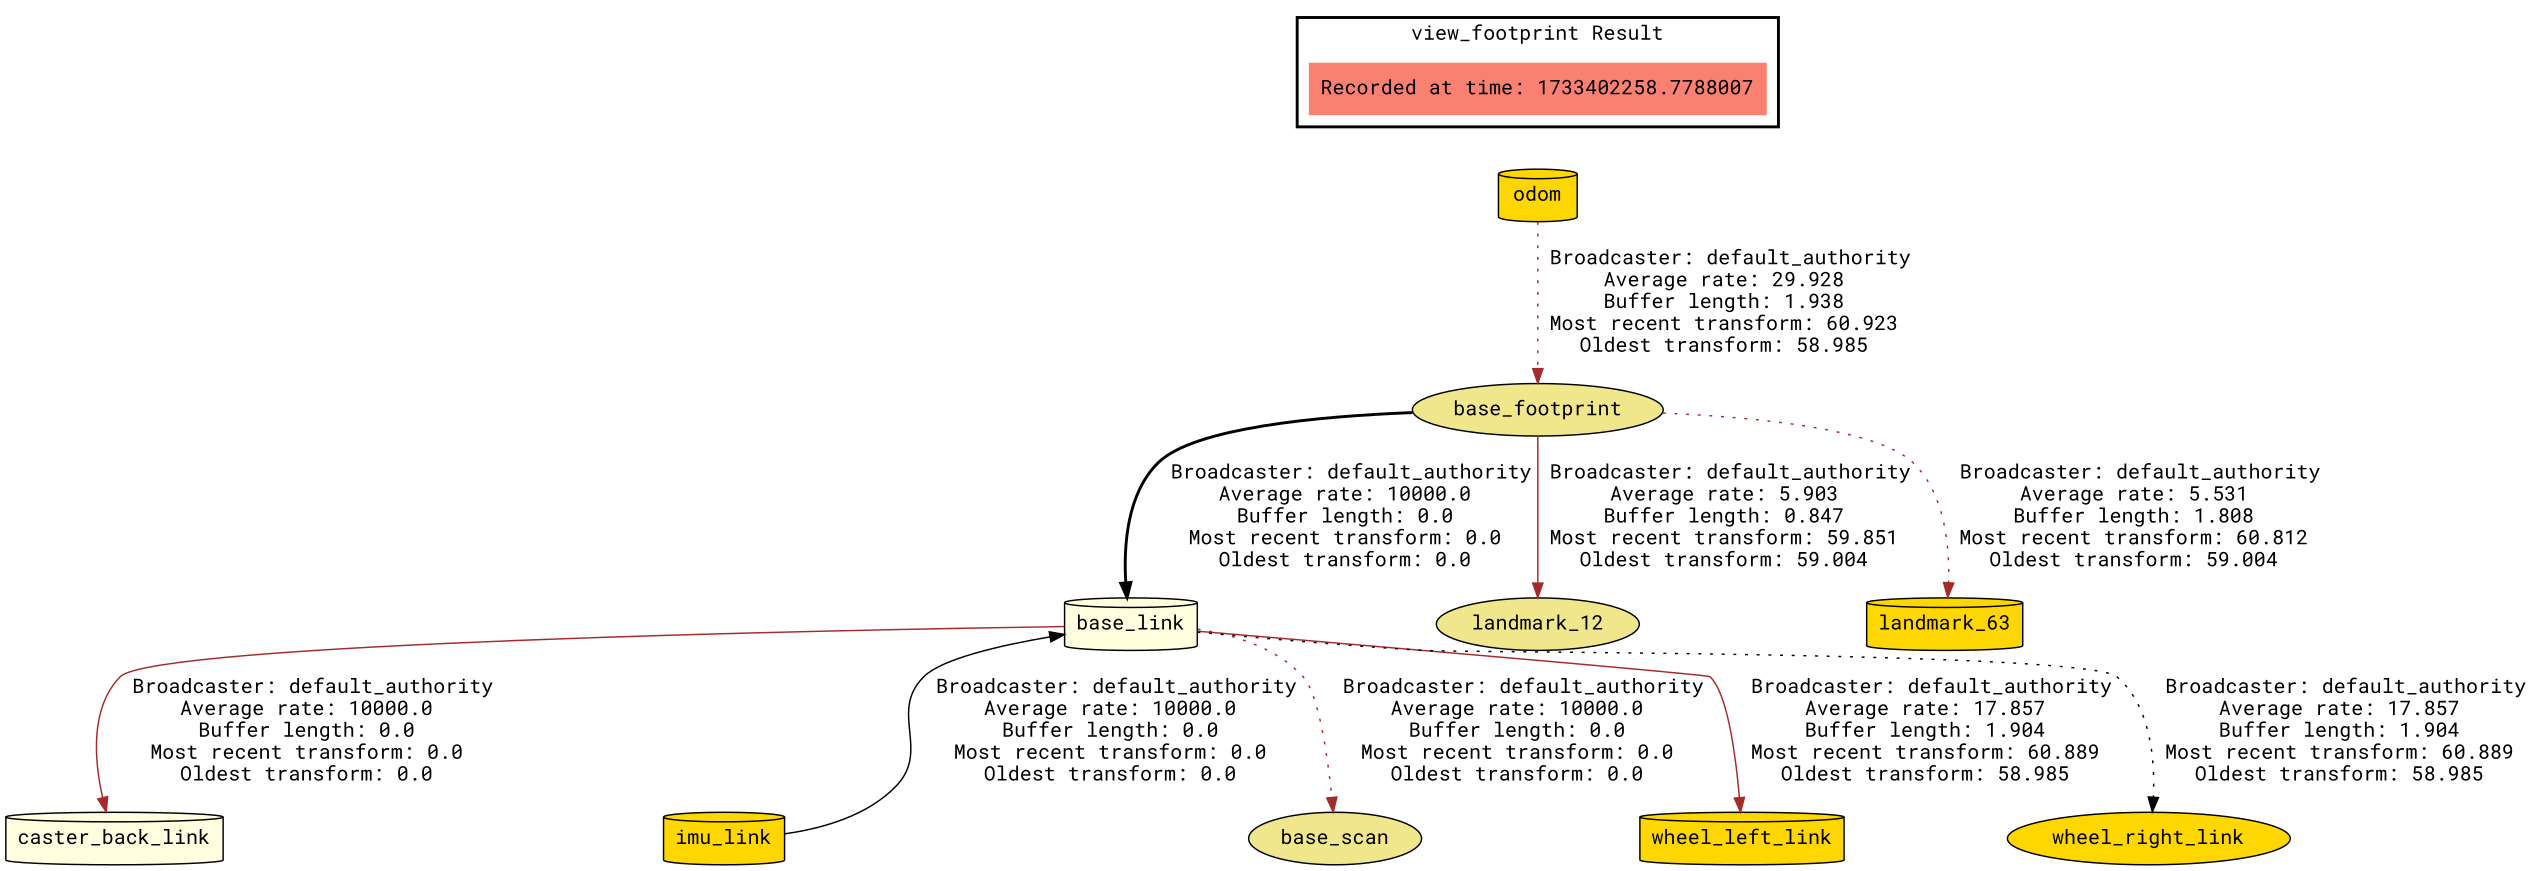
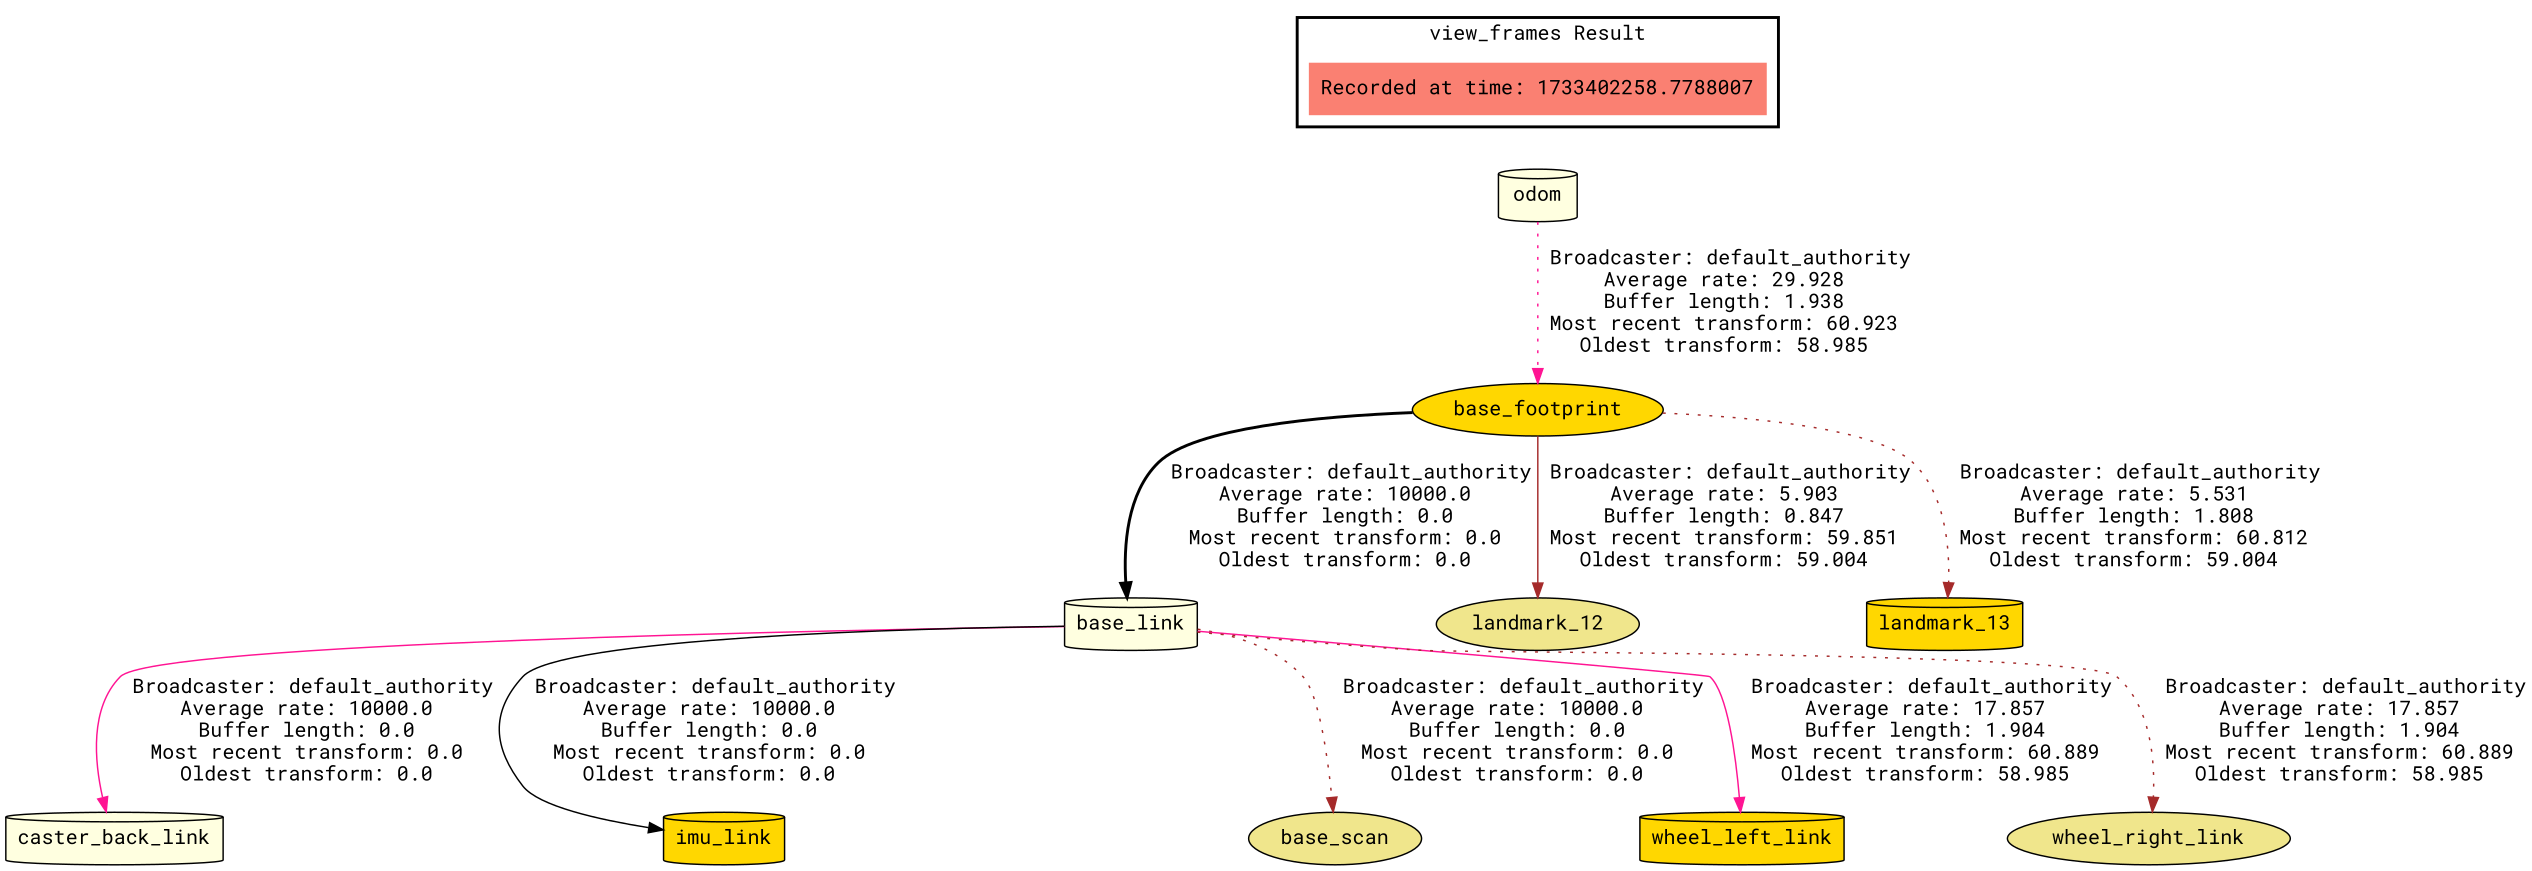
cluster "view_footprint Result": label "view_footprint Result" -> "view_frames Result"
node "odom": fillcolor gold -> lightyellow
edge "odom" -> "base_footprint": color brown -> deeppink
node "base_footprint": fillcolor khaki -> gold
node "landmark_63": label "landmark_63" -> "landmark_13"
edge "base_link" -> "caster_back_link": color brown -> deeppink
edge "base_link" -> "wheel_right_link": color black -> brown
edge "base_link" -> "wheel_left_link": color brown -> deeppink
edge "imu_link" -> "base_link": reversed
node "wheel_right_link": fillcolor gold -> khaki
